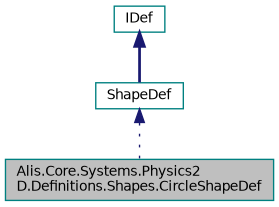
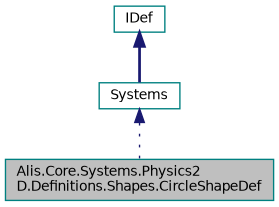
node "ShapeDef": label "ShapeDef" -> "Systems"
